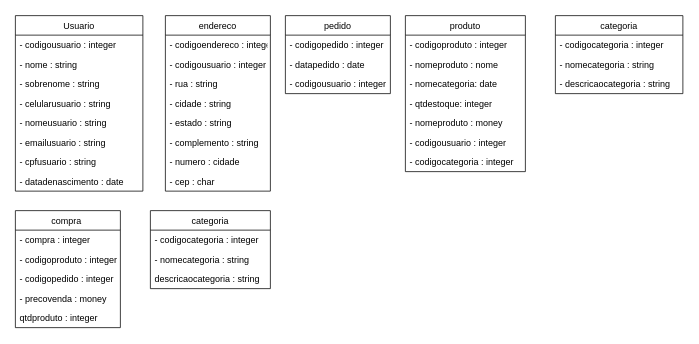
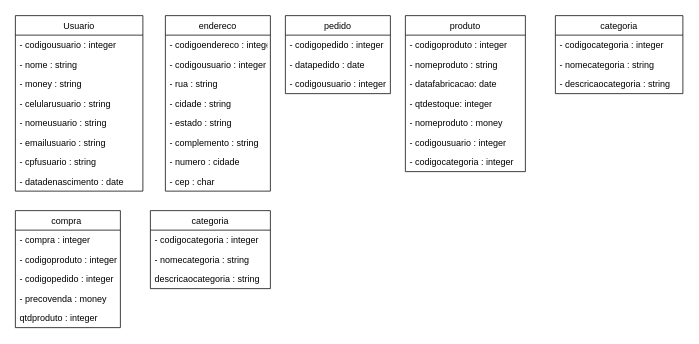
node "- nomeproduto : nome": label "- nomeproduto : nome" -> "- nomeproduto : string"
node "- sobrenome : string": label "- sobrenome : string" -> "- money : string"
node "- nomecategoria: date": label "- nomecategoria: date" -> "- datafabricacao: date"
